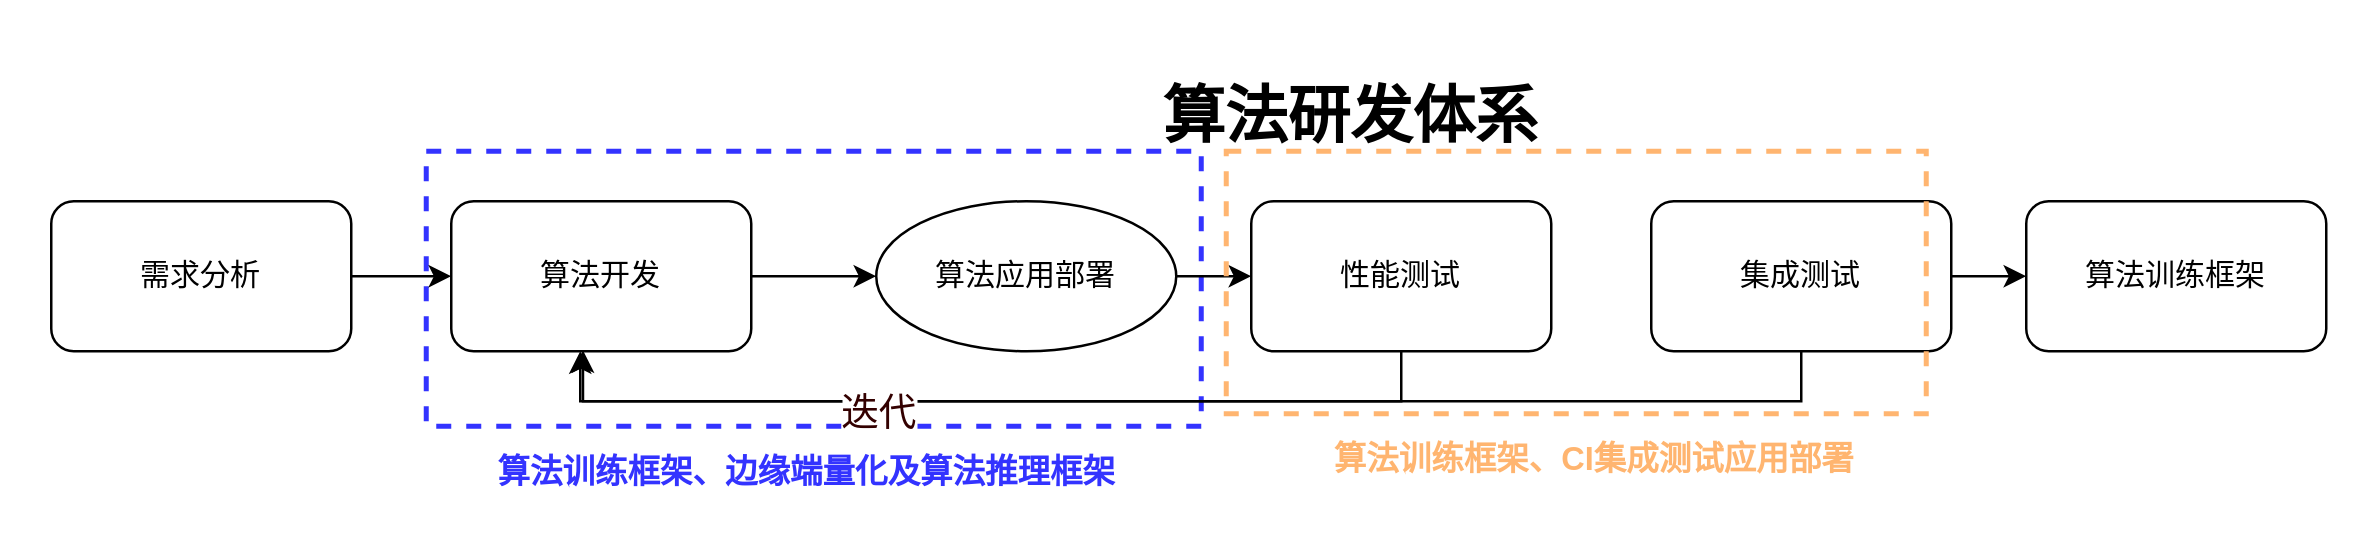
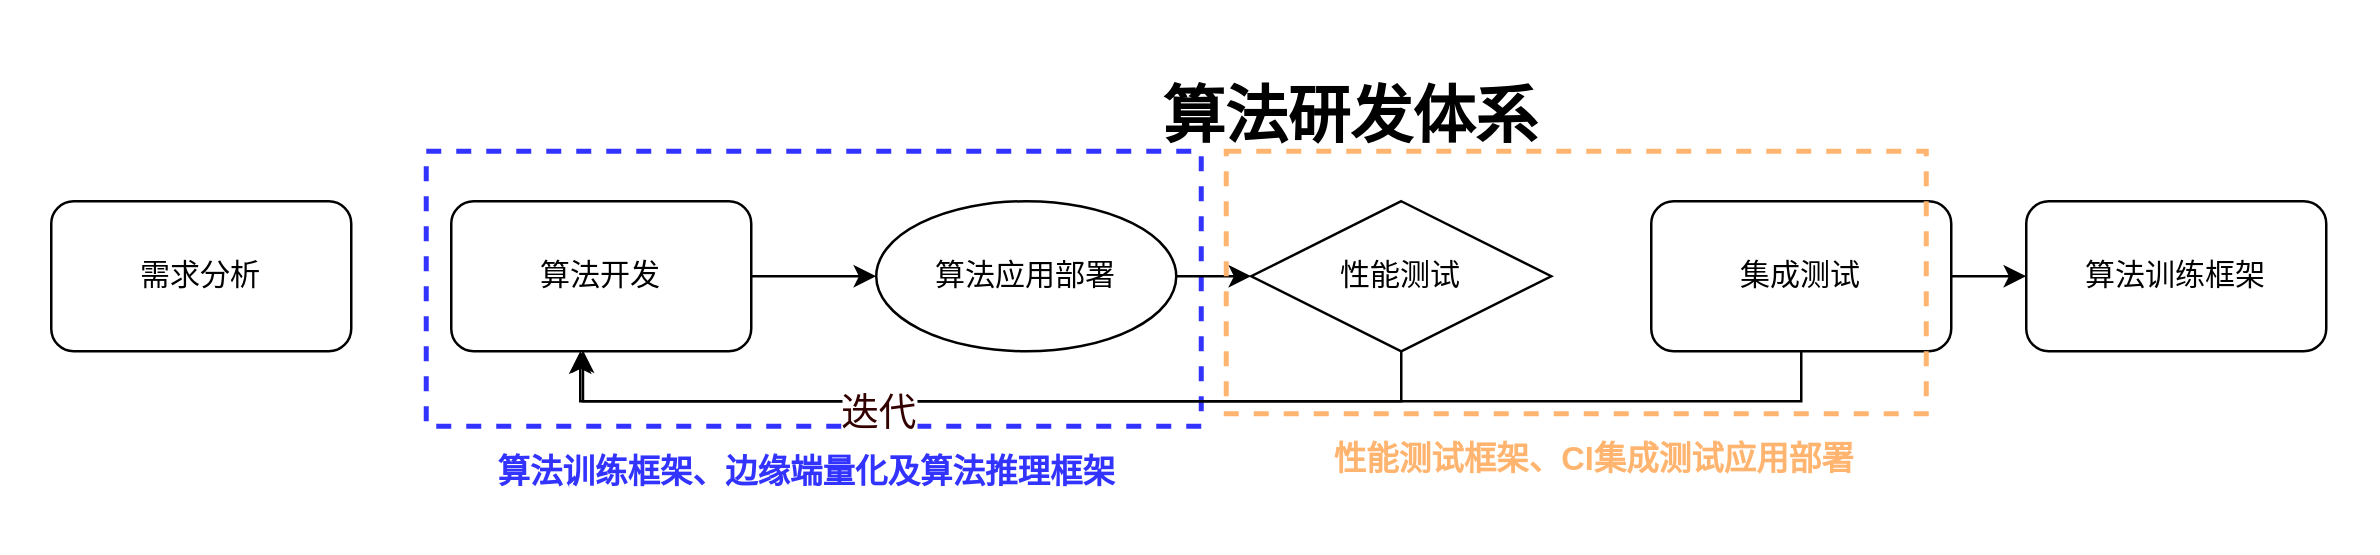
edge "需求分析" -> "算法开发": removed
node "性能测试": shape rounded rectangle -> diamond
node "算法训练框架、CI集成测试应用部署": label "算法训练框架、CI集成测试应用部署" -> "性能测试框架、CI集成测试应用部署"
